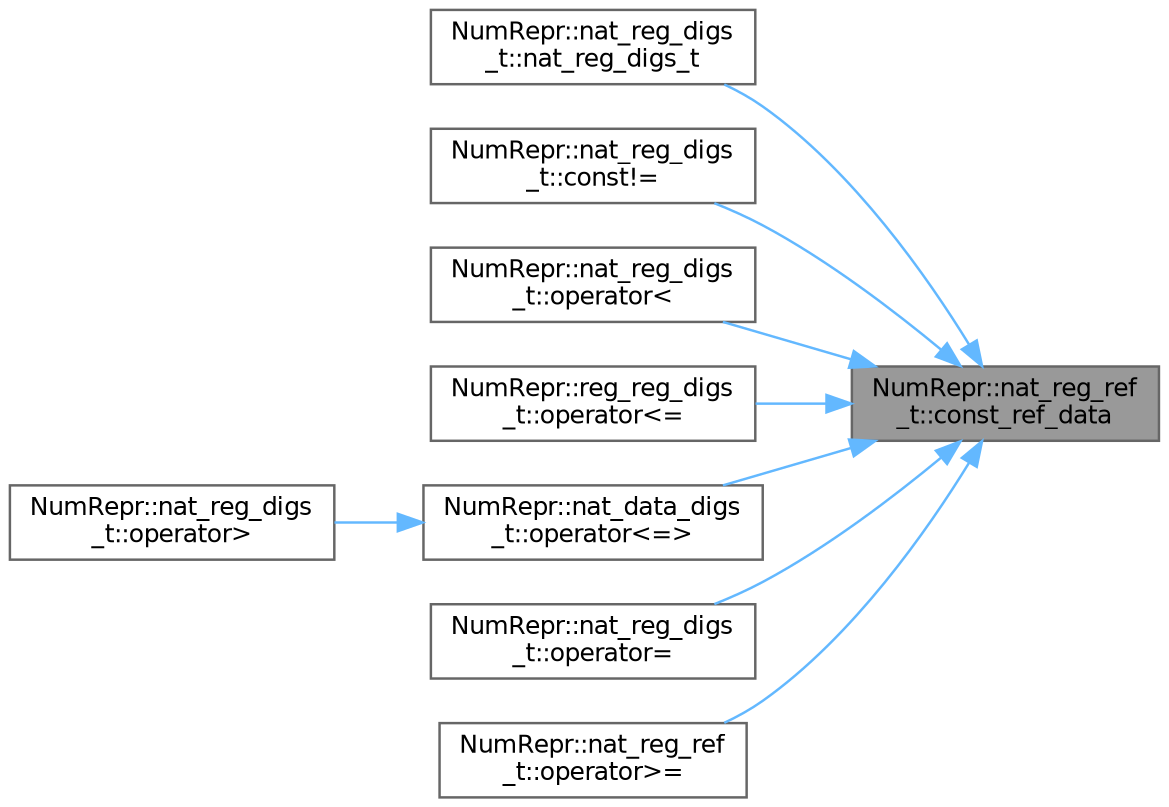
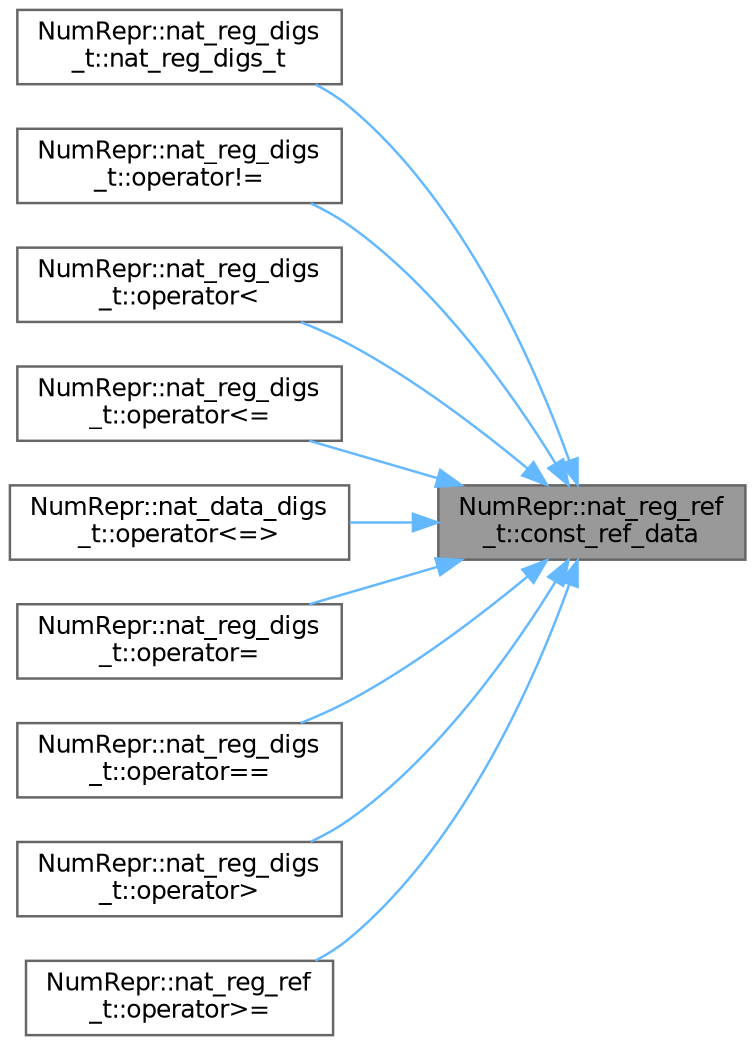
node "NumRepr::nat_reg_digs _t::const!=": label "NumRepr::nat_reg_digs _t::const!=" -> "NumRepr::nat_reg_digs _t::operator!="
node "NumRepr::reg_reg_digs _t::operator<=": label "NumRepr::reg_reg_digs _t::operator<=" -> "NumRepr::nat_reg_digs _t::operator<="
edge "NumRepr::nat_reg_digs _t::operator>" -> "NumRepr::nat_data_digs _t::operator<=>": now "NumRepr::nat_reg_digs _t::operator>" -> "NumRepr::nat_reg_ref _t::const_ref_data"
node "NumRepr::nat_reg_digs _t::operator==": added
